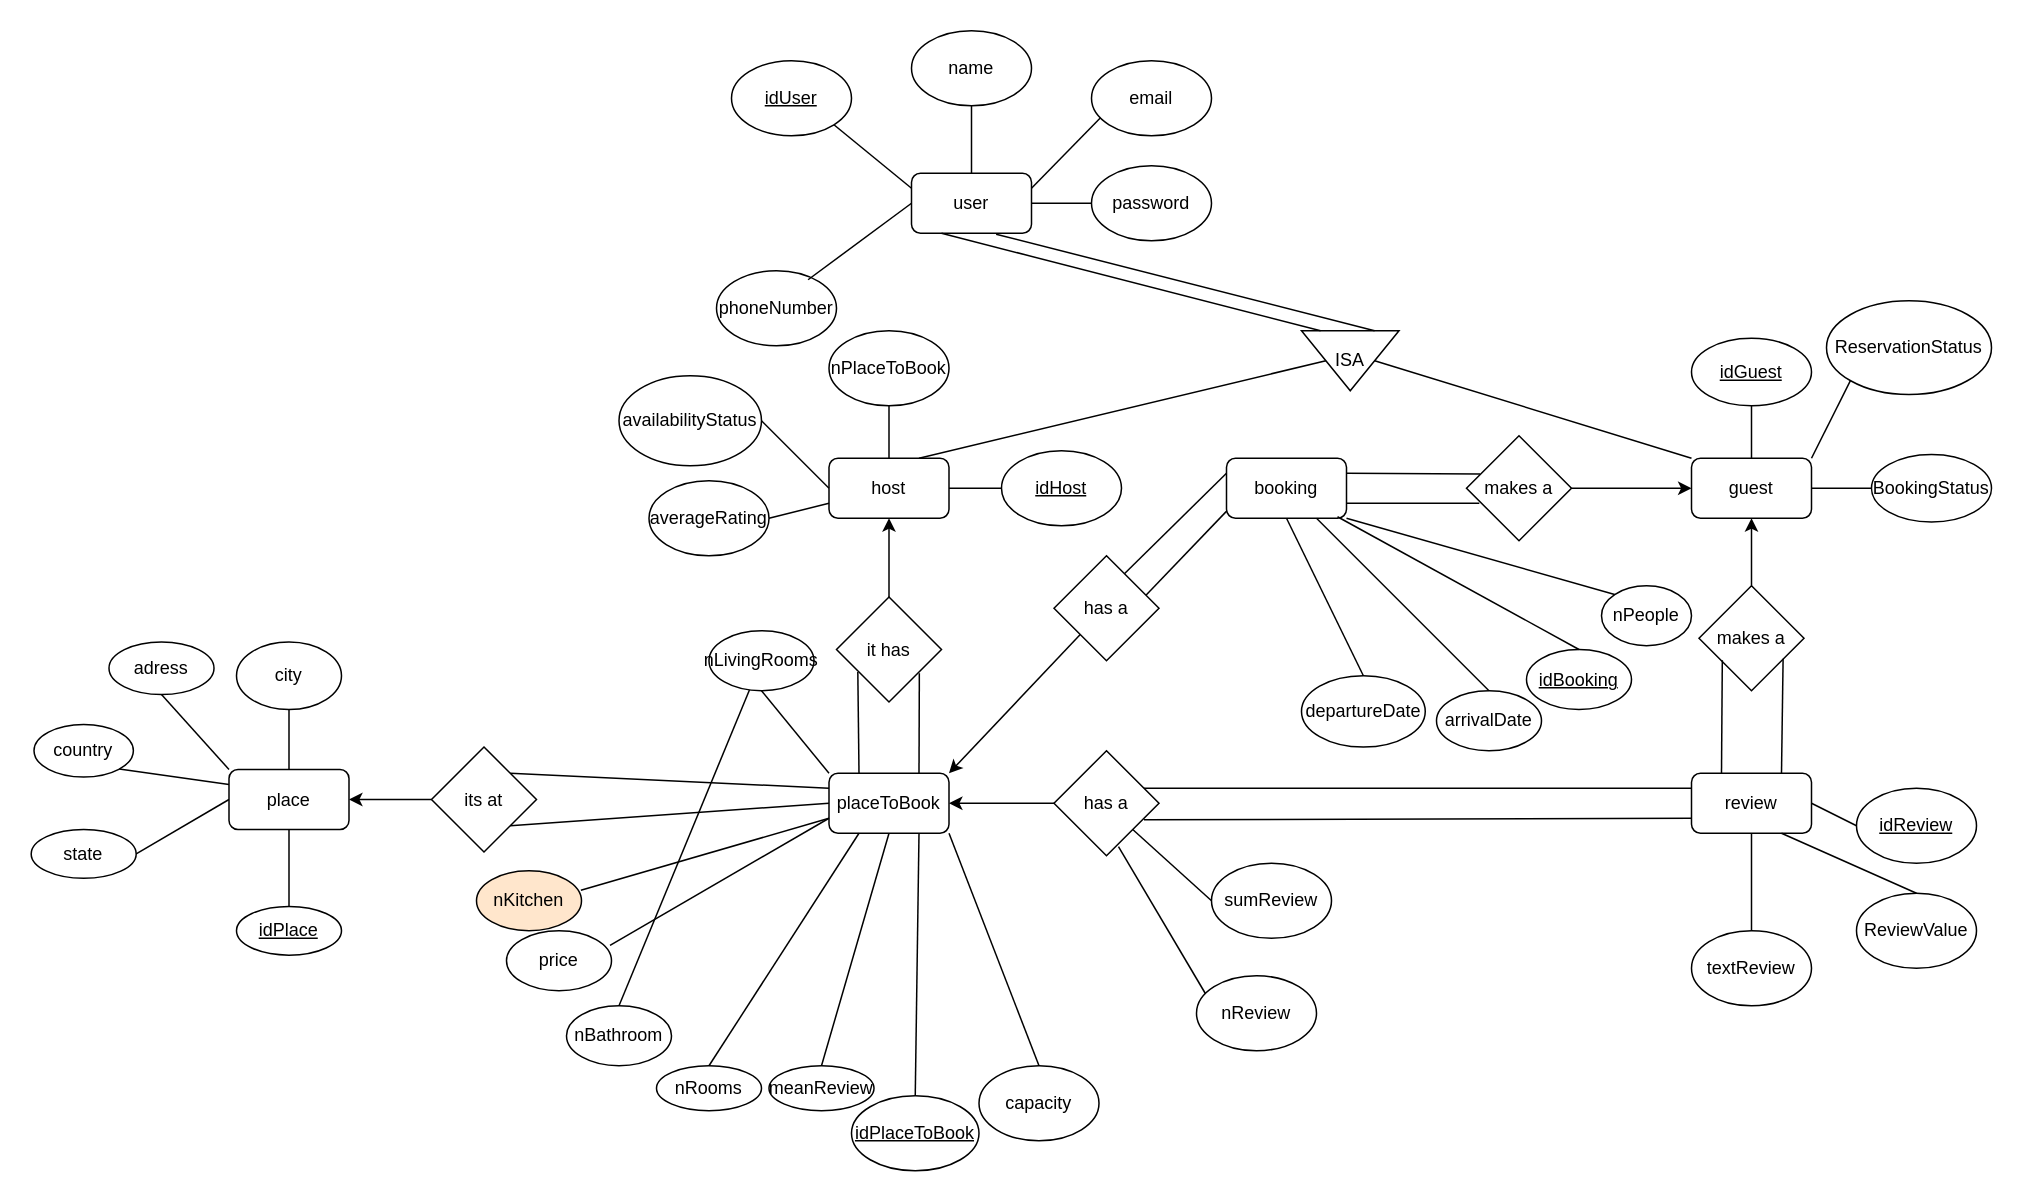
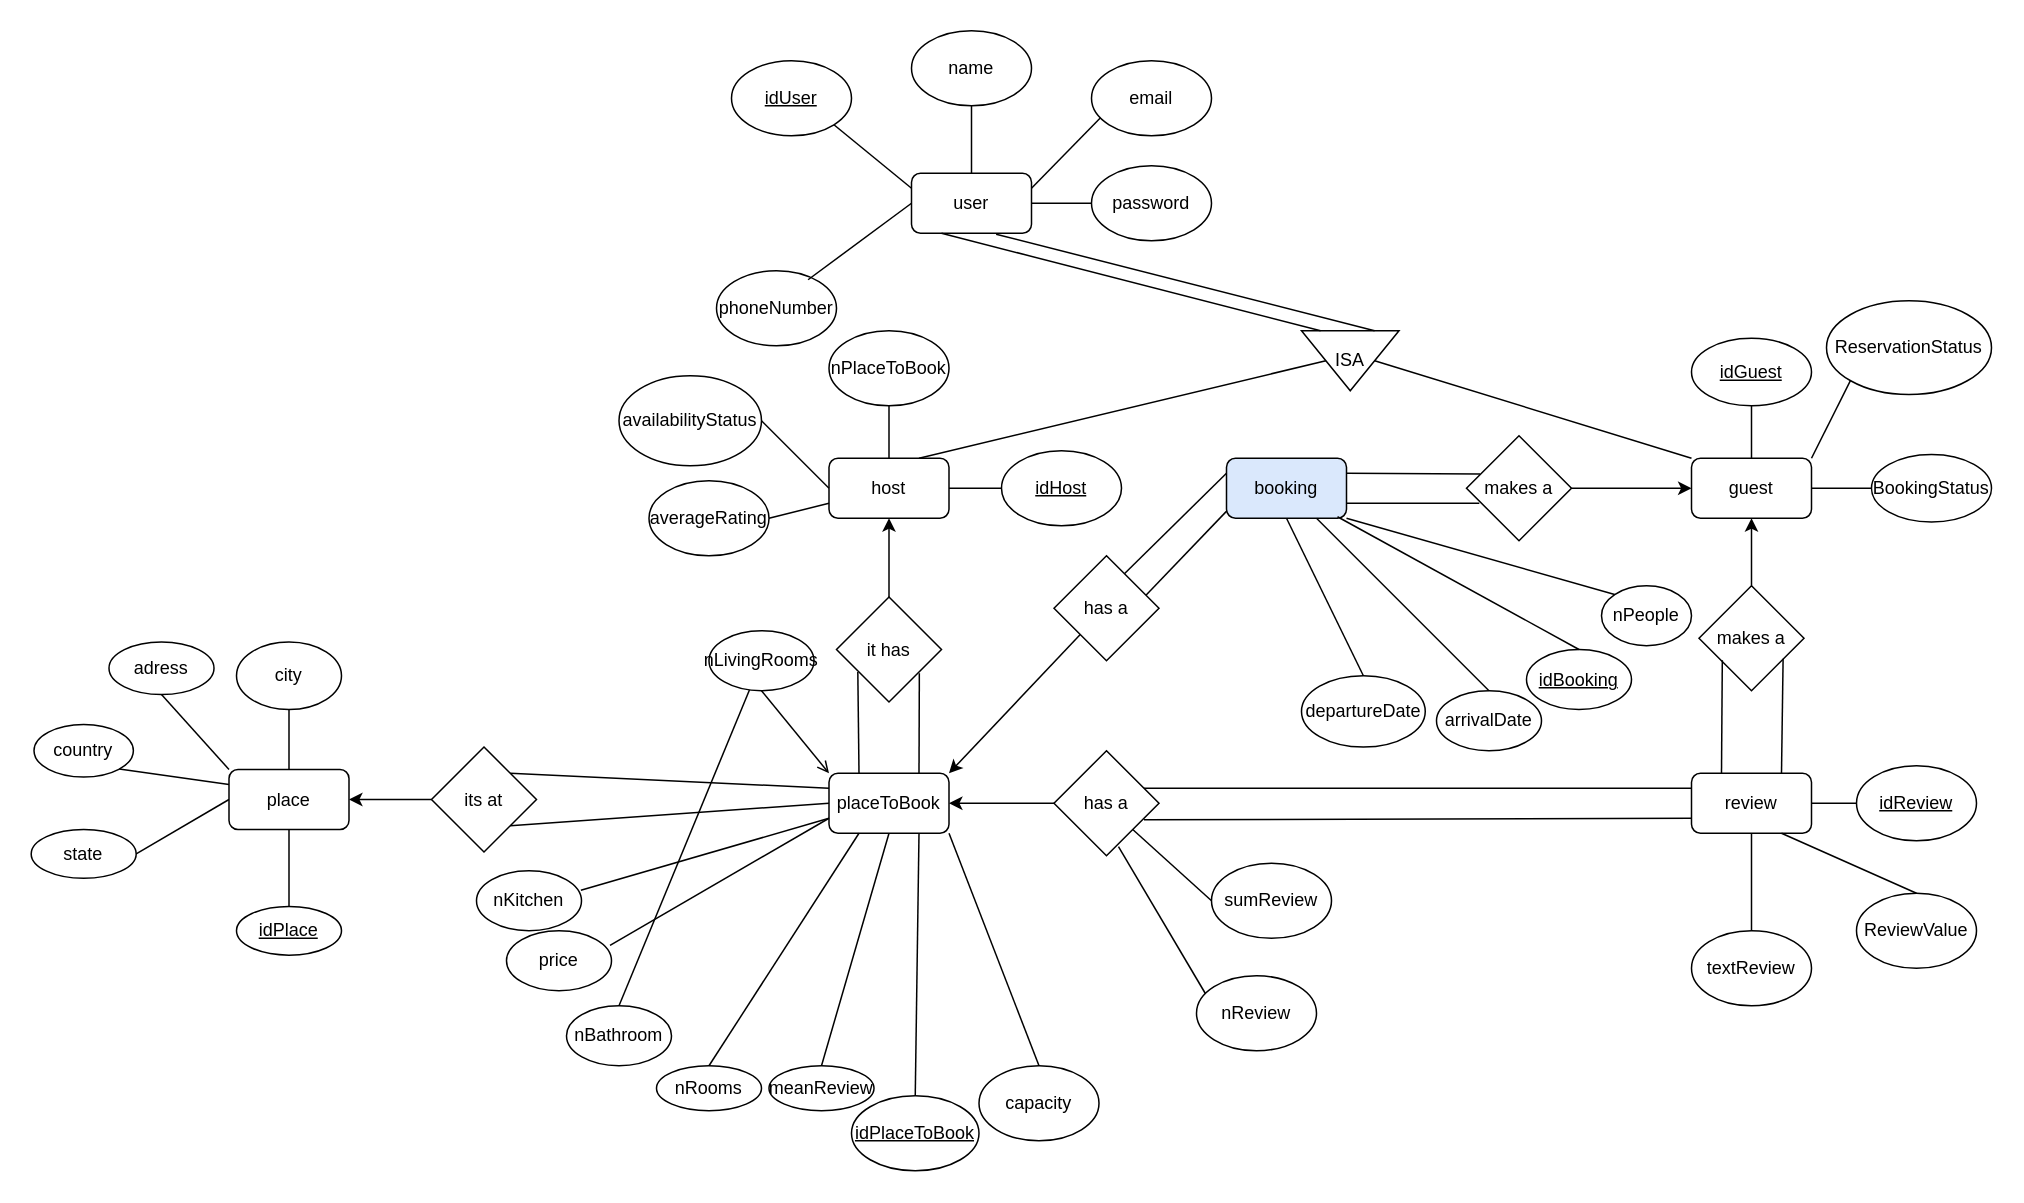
node "booking": fillcolor #ffffff -> #dae8fc
edge "nLivingRooms" -- "placeToBook": arrowhead none -> open
node "idReview": moved (1916, 826) -> (1916, 803)
node "nKitchen": fillcolor #ffe6cc -> #ffffff
